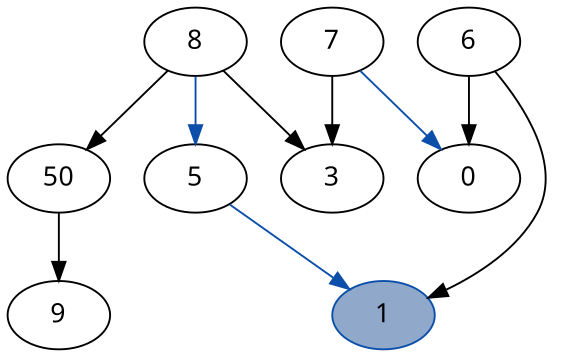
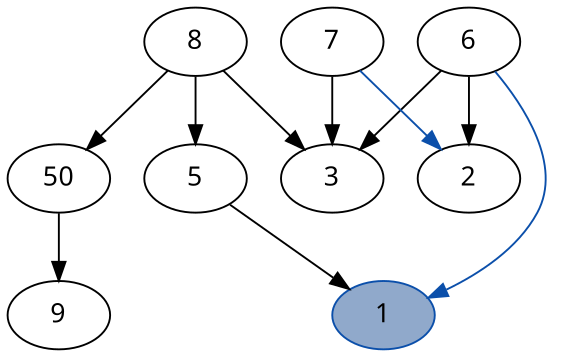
edge "8" -> "5": color #0b4faa -> black
edge "6" -> "3": added
node "0": label "0" -> "2"
edge "6" -> "1": color black -> #0b4faa
edge "5" -> "1": color #0b4faa -> black
